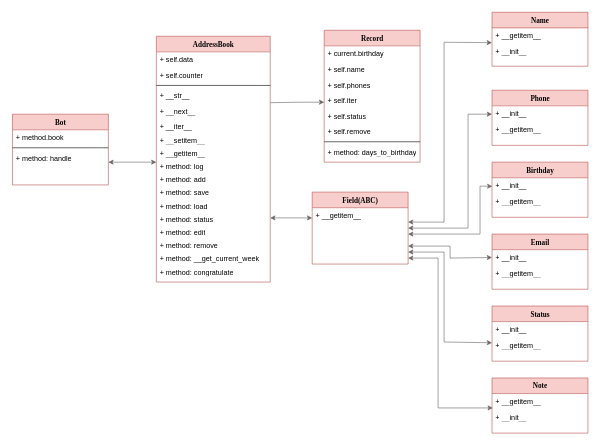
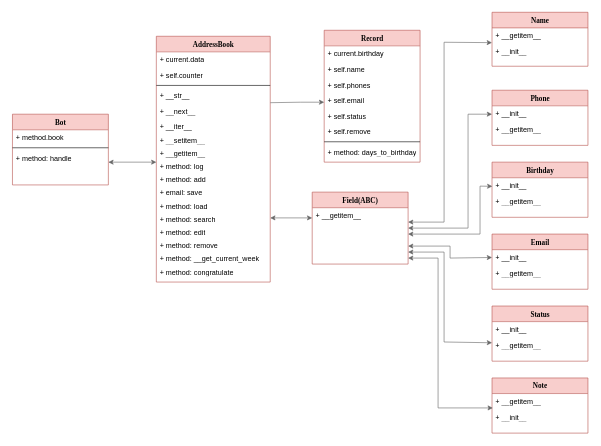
node "+ self.data": label "+ self.data" -> "+ current.data"
node "+ self.iter": label "+ self.iter" -> "+ self.email"
node "+ method: save": label "+ method: save" -> "+ email: save"
node "+ method: status": label "+ method: status" -> "+ method: search"
